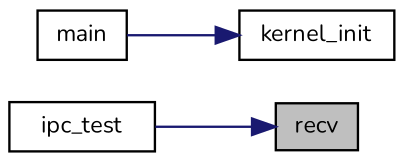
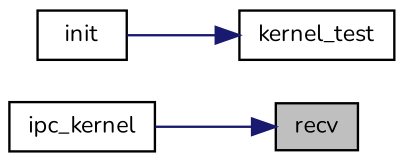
node "main": label "main" -> "init"
node "kernel_init": label "kernel_init" -> "kernel_test"
node "ipc_test": label "ipc_test" -> "ipc_kernel"
